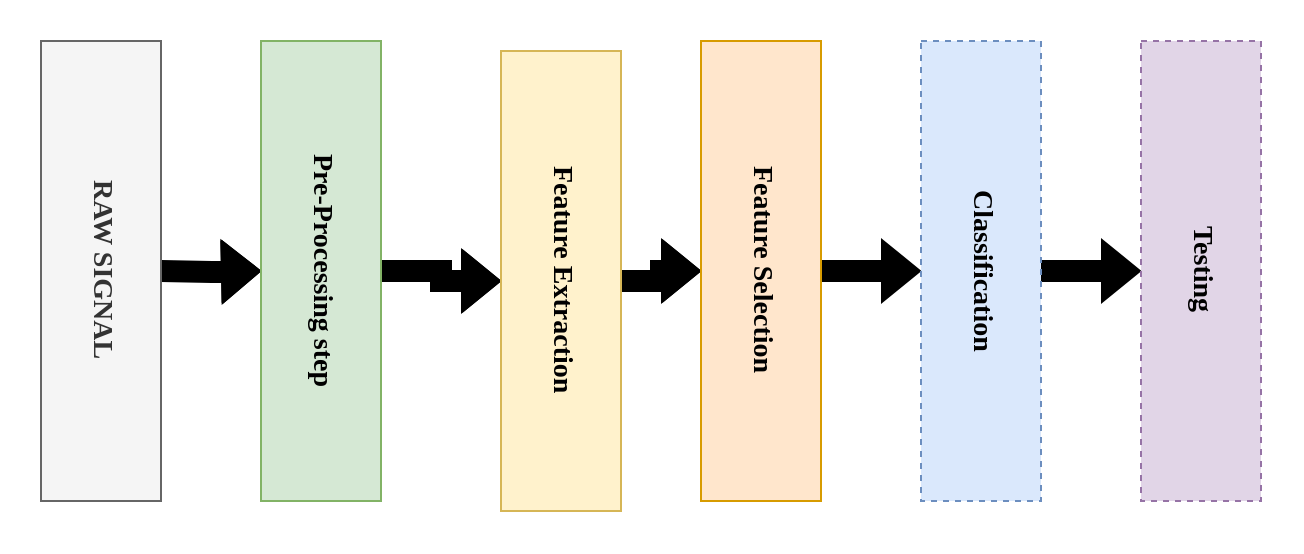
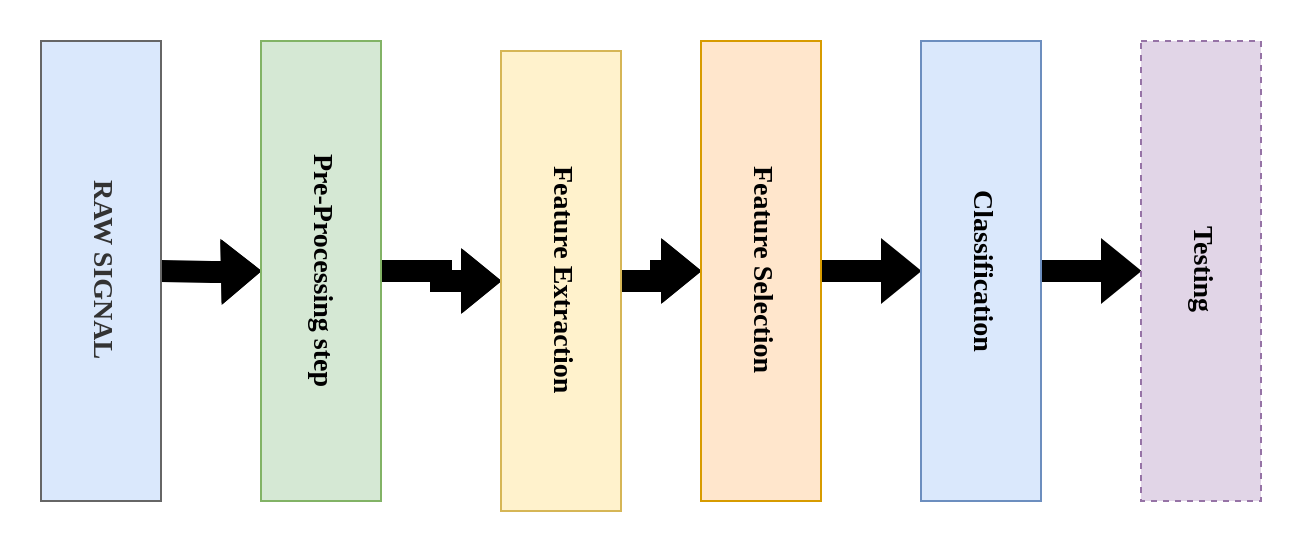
node "RAW SIGNAL": fillcolor #f5f5f5 -> #dae8fc
node "Classification": style dashed -> solid
